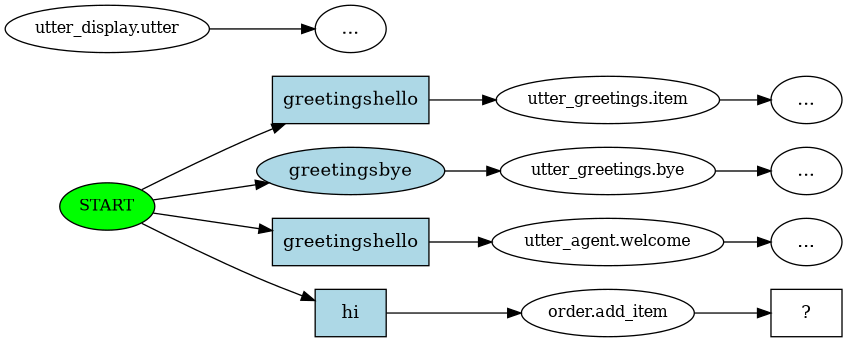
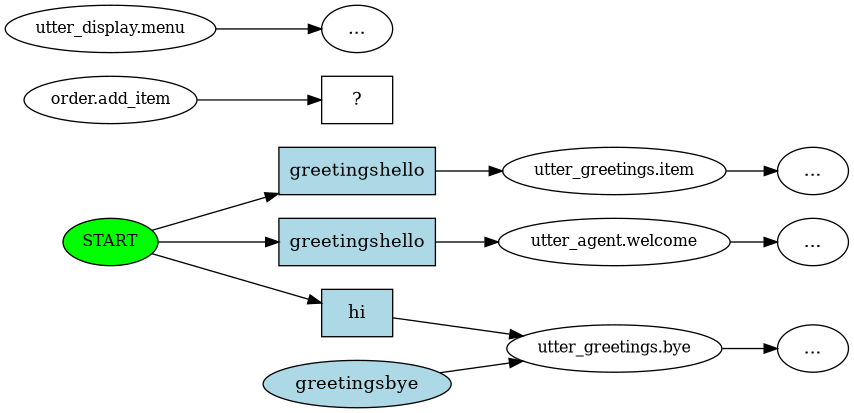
node "utter_display.utter": label "utter_display.utter" -> "utter_display.menu"
edge "START" -> "greetingsbye": removed
edge "hi" -> "order.add_item": now "hi" -> "utter_greetings.bye"
